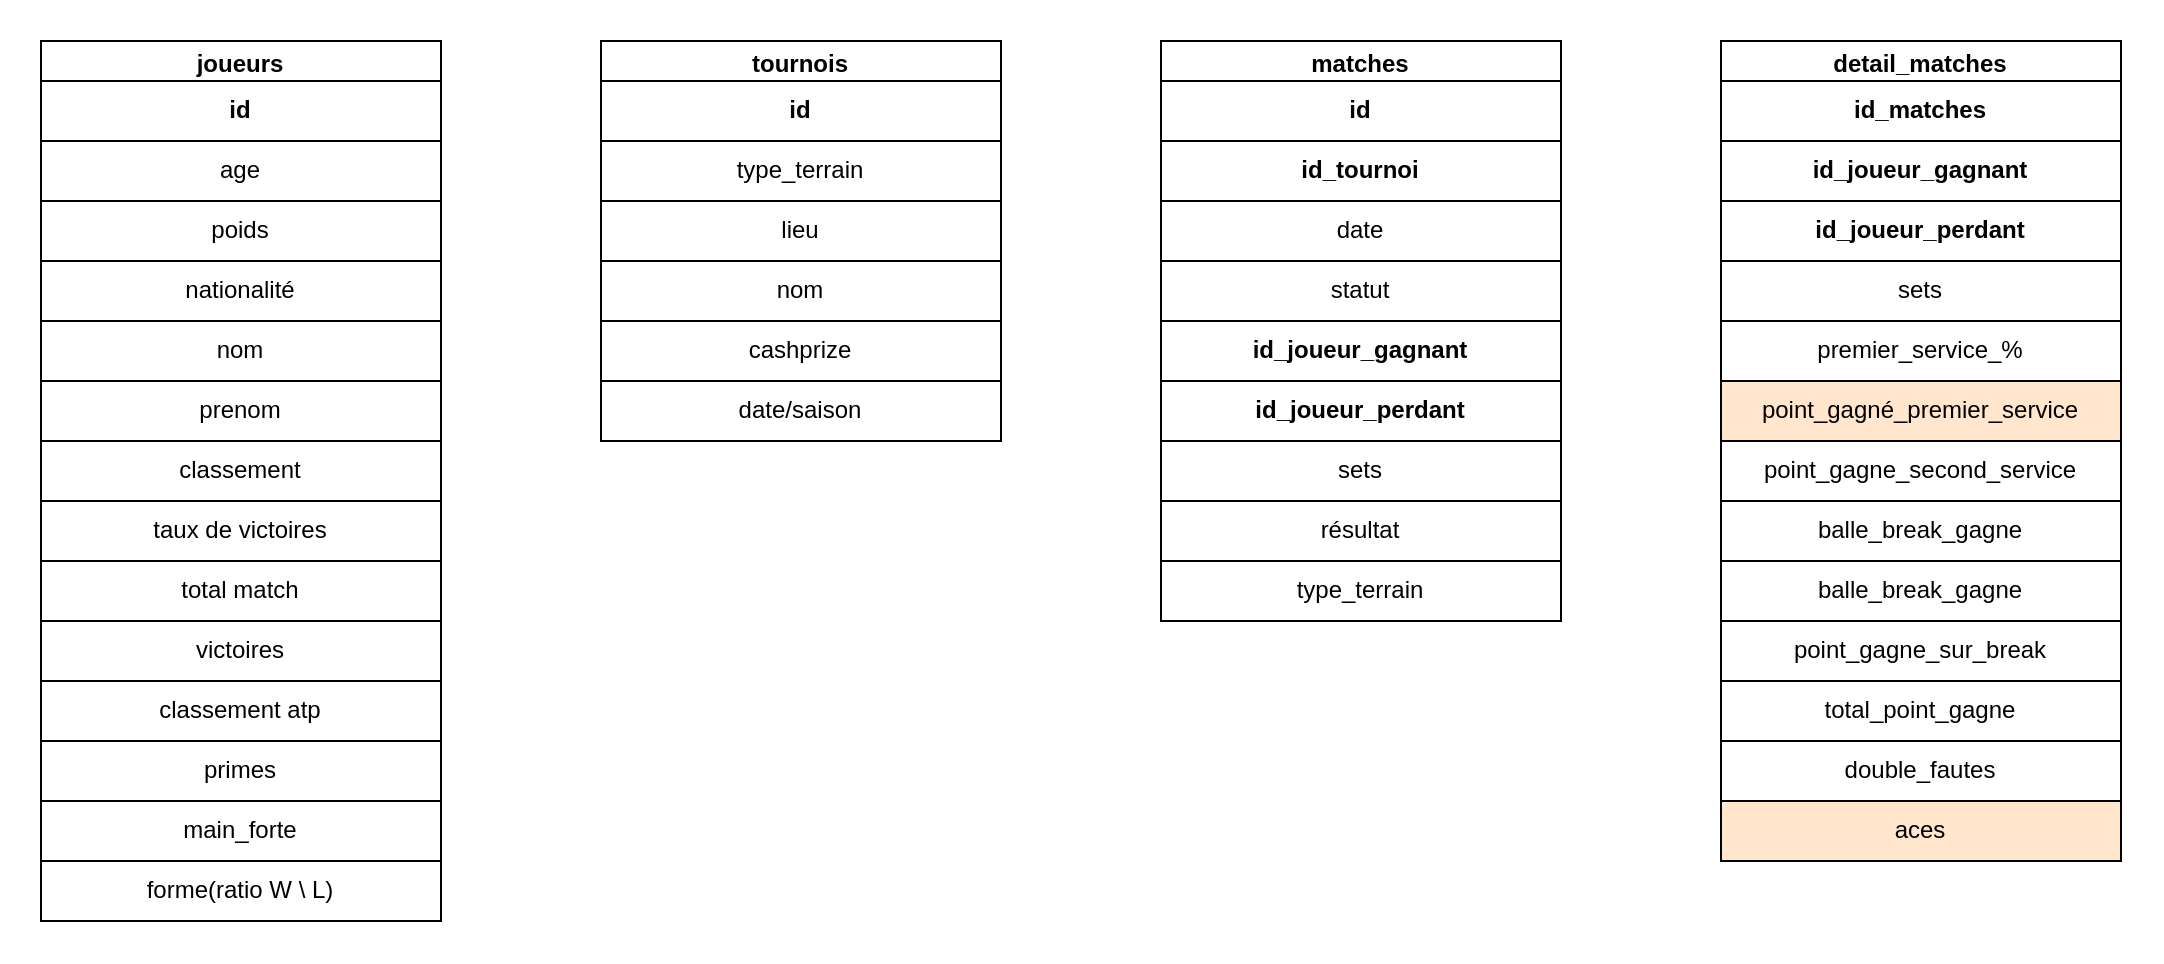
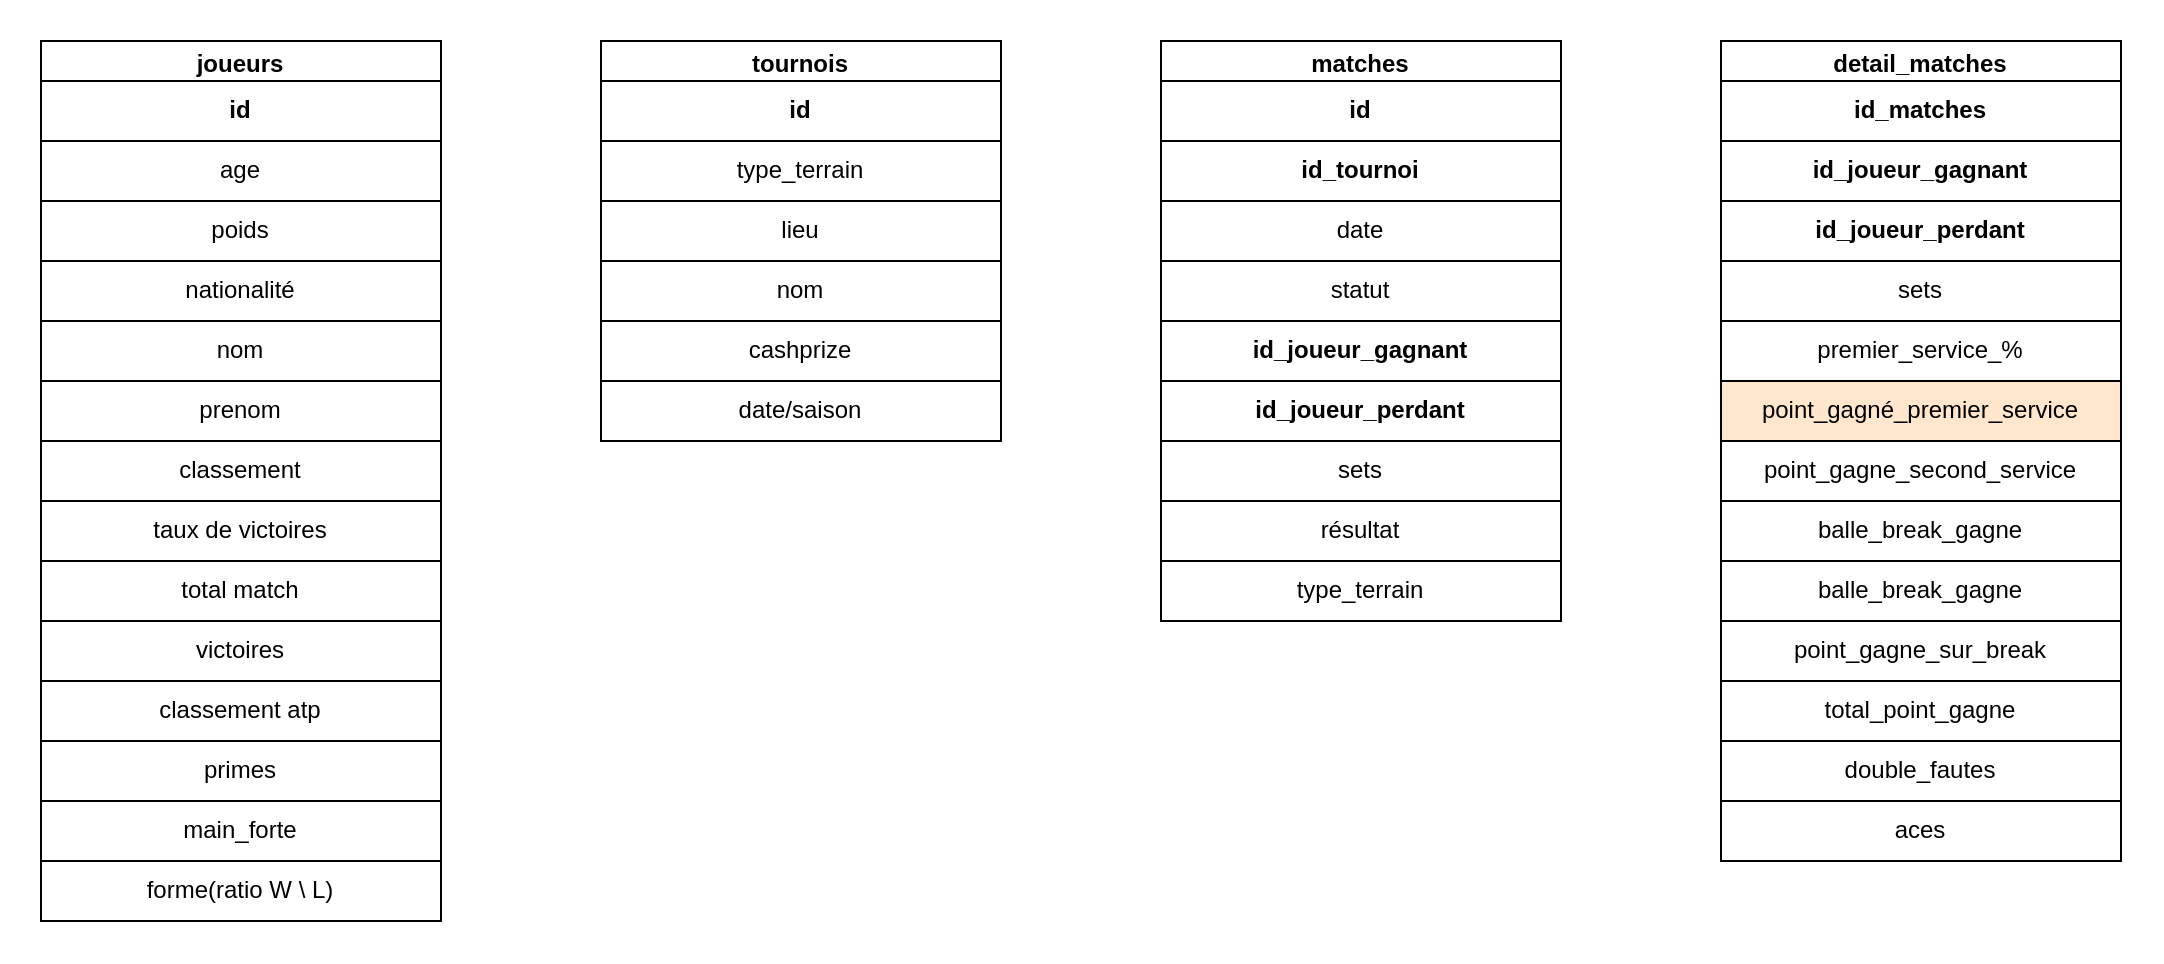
node "aces": fillcolor #ffe6cc -> #ffffff
